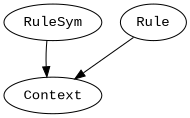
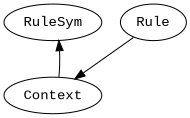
edge "RuleSym" -> "Context": reversed
